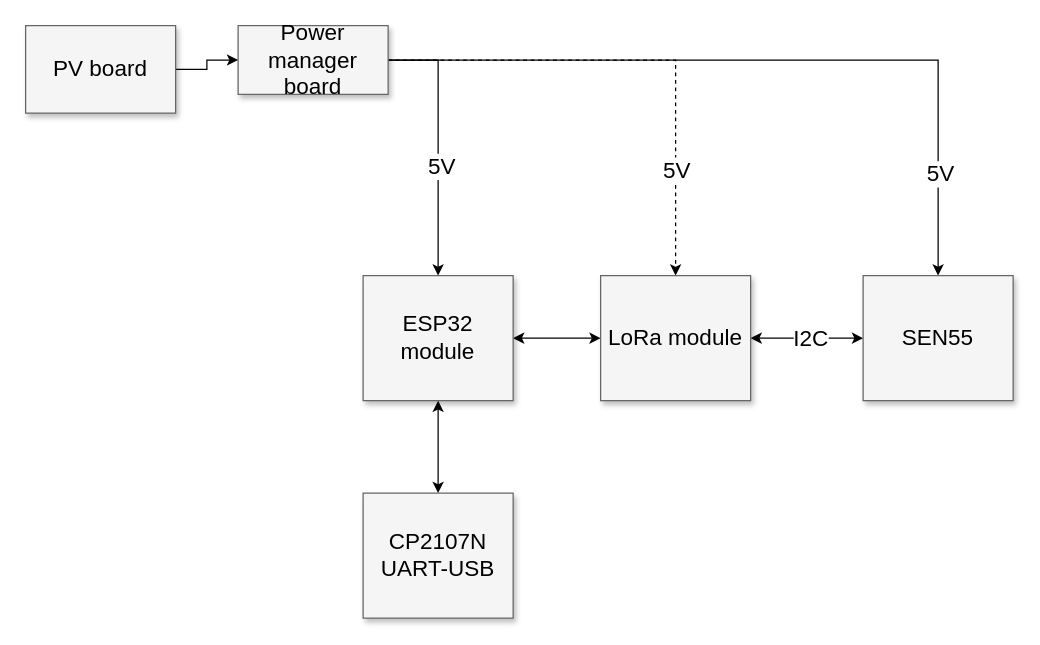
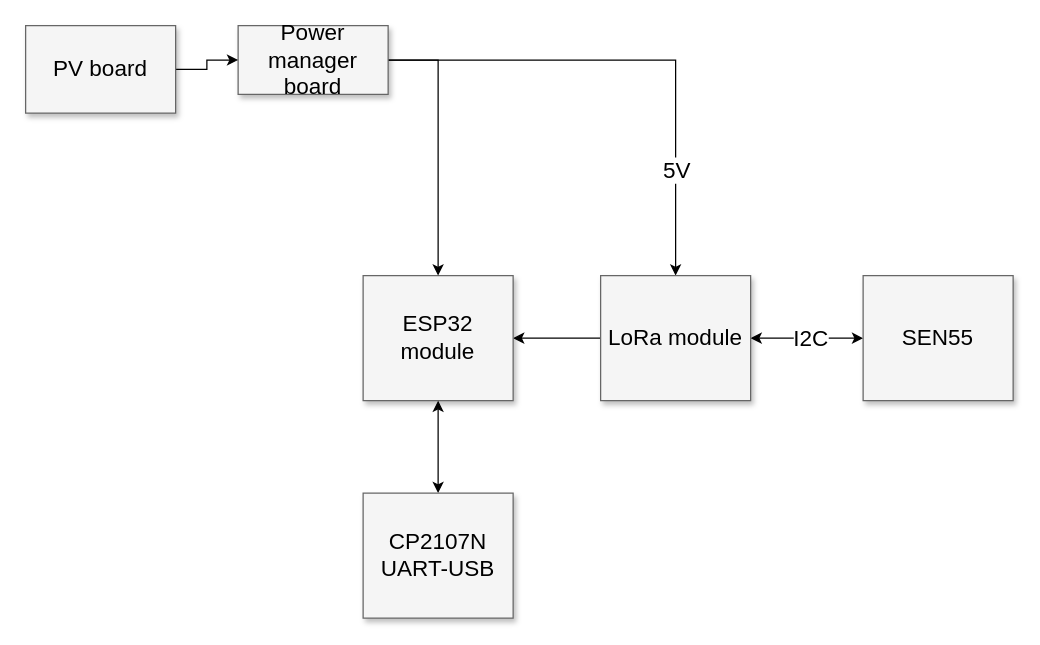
edge "Power manager board" -> "SEN55": removed, labels "5V", "5V"
edge "Power manager board" -> "LoRa module": style dashed -> solid
edge "ESP32 module" -- "LoRa module": arrowhead classic -> none
